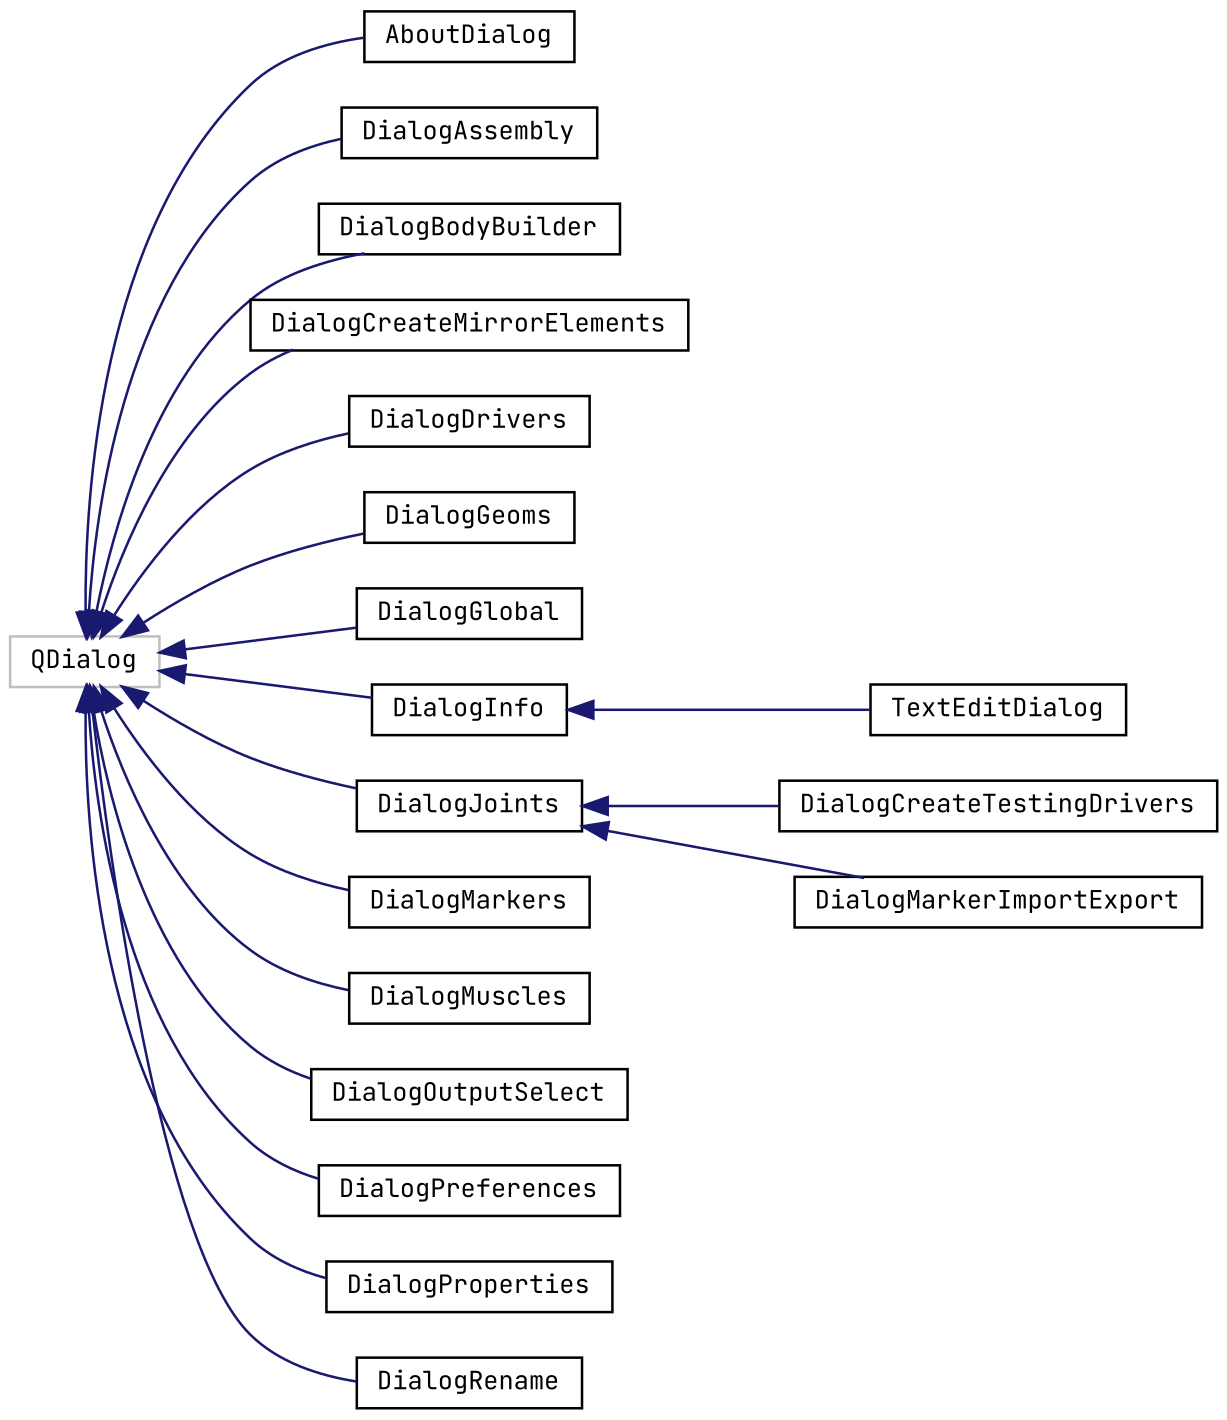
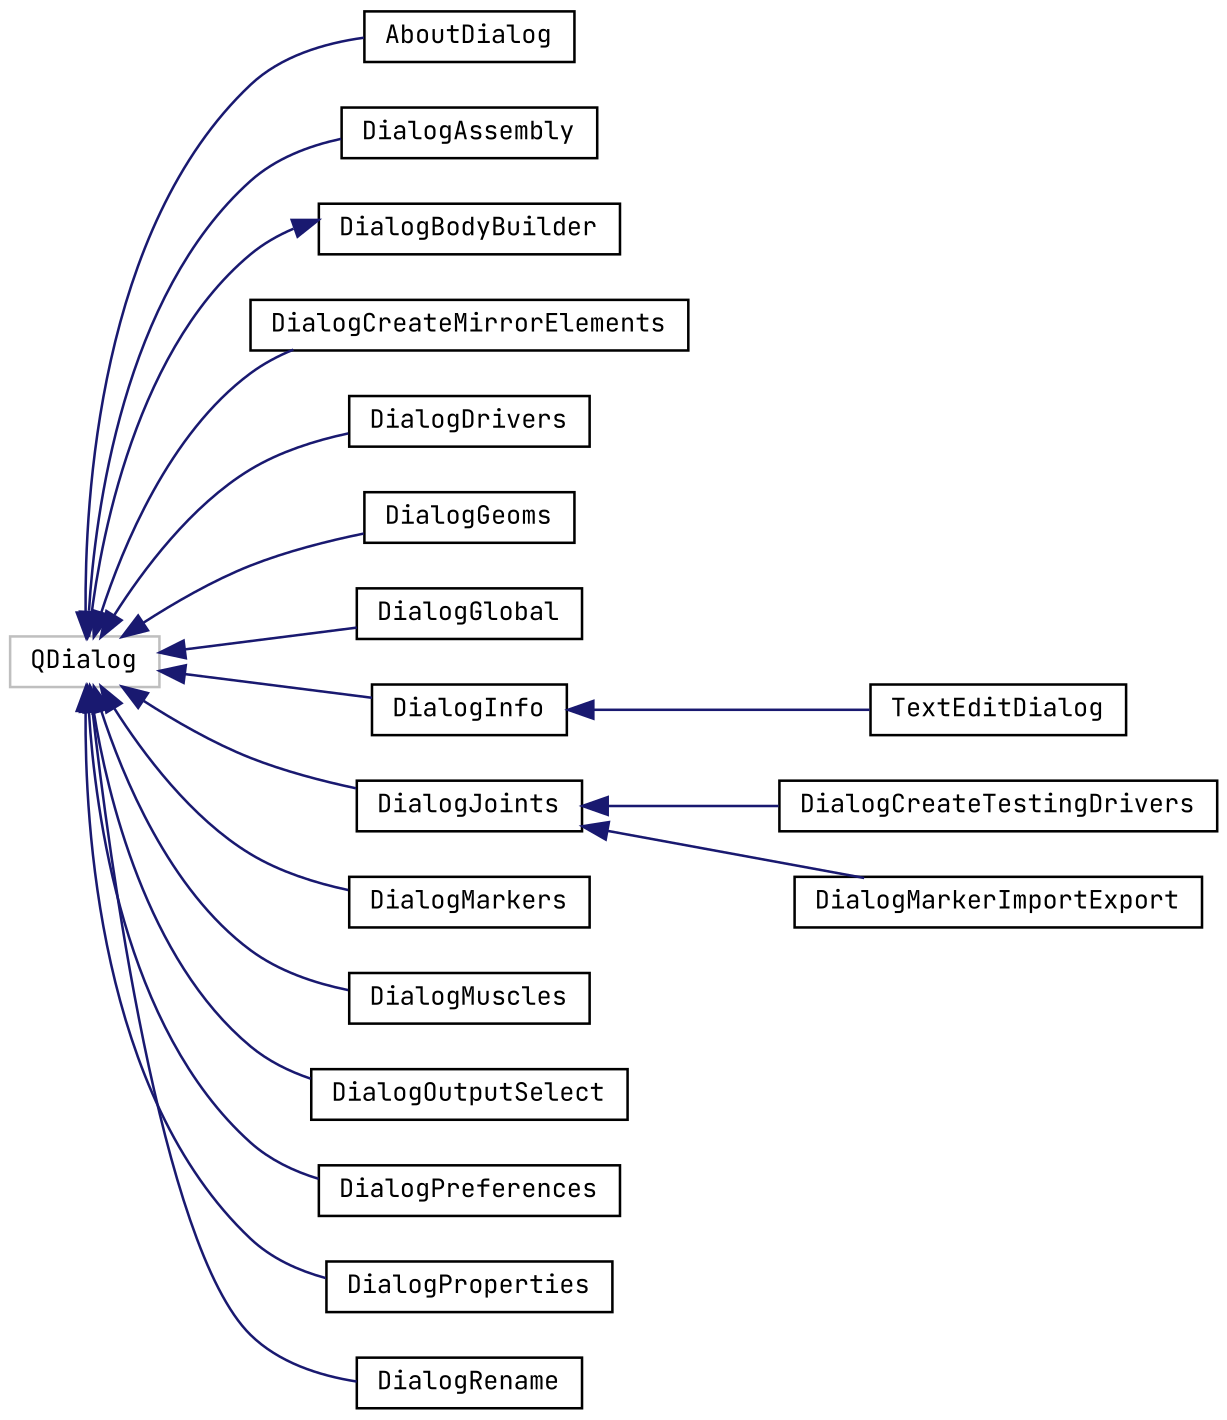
edge "DialogBodyBuilder" -> "QDialog": reversed
